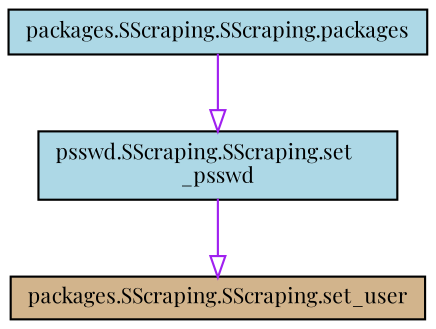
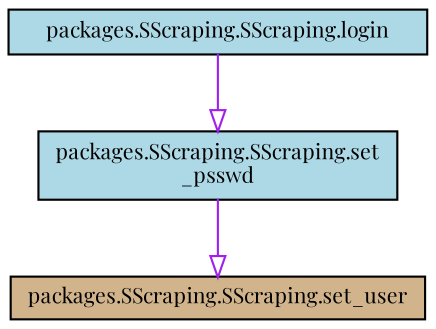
node "packages.SScraping.SScraping.packages": label "packages.SScraping.SScraping.packages" -> "packages.SScraping.SScraping.login"
node "psswd.SScraping.SScraping.set _psswd": label "psswd.SScraping.SScraping.set _psswd" -> "packages.SScraping.SScraping.set _psswd"
